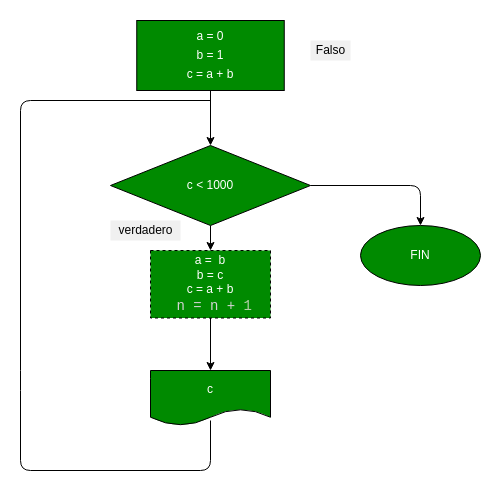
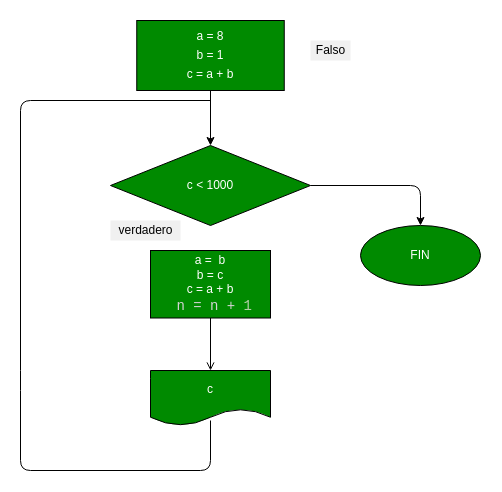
node "a = 0b = 1c = a + b": label "a = 0b = 1c = a + b" -> "a = 8b = 1c = a + b"
edge "c < 1000" -> "a = b b = c c = a + b n = n + 1": removed
node "a = b b = c c = a + b n = n + 1": style dashed -> solid
edge "a = b b = c c = a + b n = n + 1" -> "c": arrowhead classic -> open
